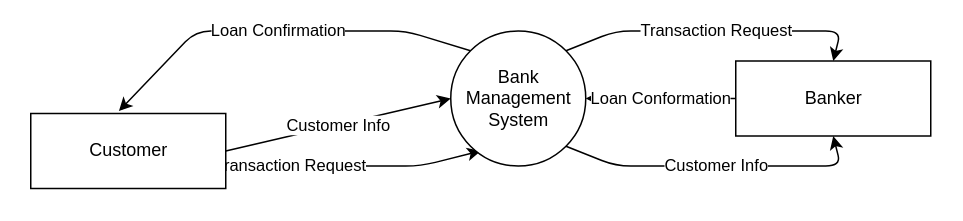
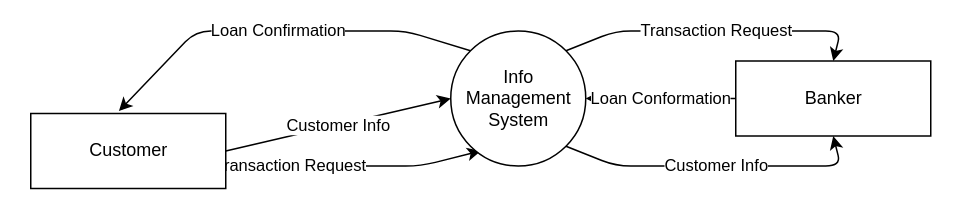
node "Bank Management System": label "Bank Management System" -> "Info Management System"
